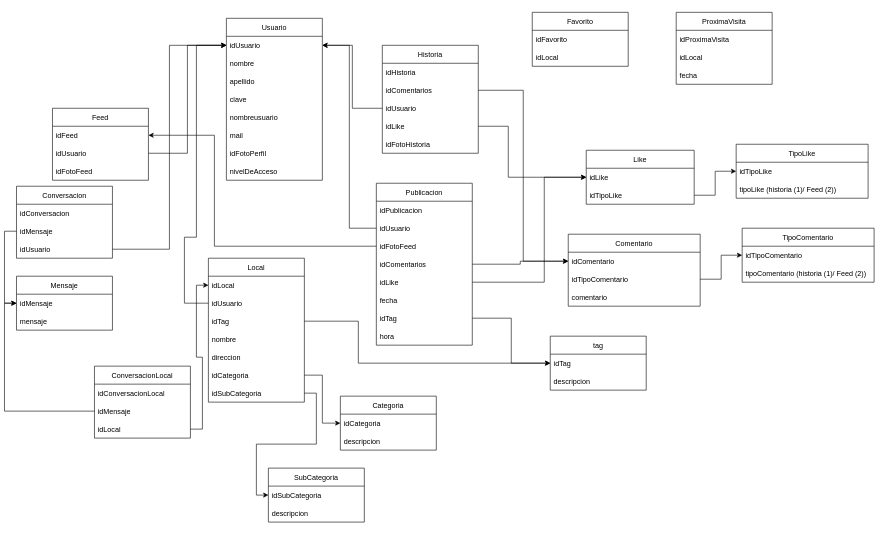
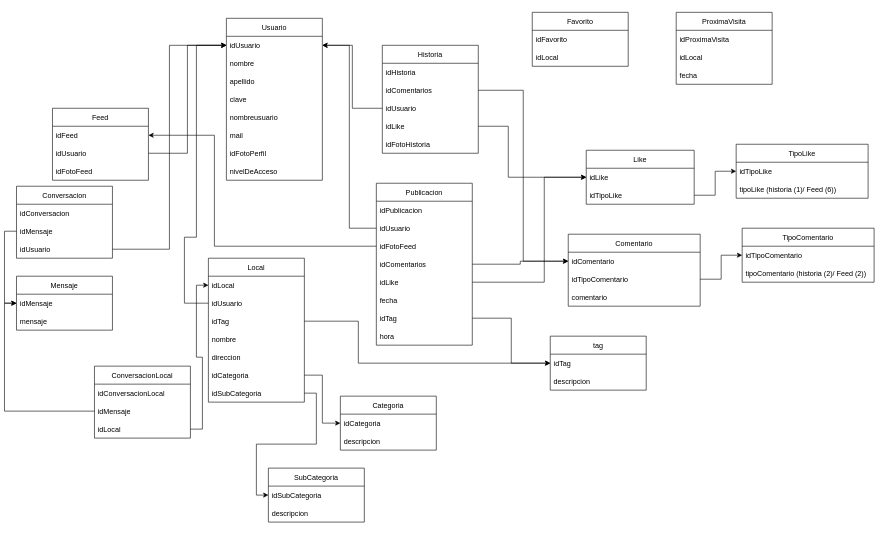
node "tipoLike (historia (1)/ Feed (2))": label "tipoLike (historia (1)/ Feed (2))" -> "tipoLike (historia (1)/ Feed (6))"
node "tipoComentario (historia (1)/ Feed (2))": label "tipoComentario (historia (1)/ Feed (2))" -> "tipoComentario (historia (2)/ Feed (2))"
